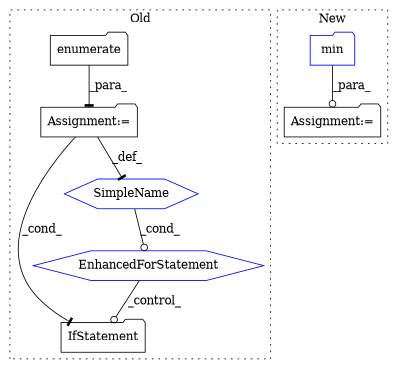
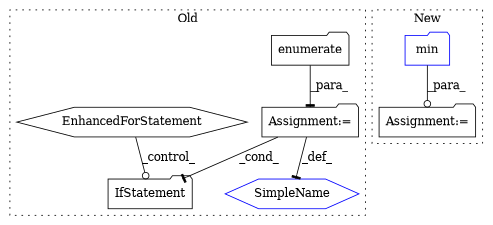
edge "SimpleName" -> "EnhancedForStatement": removed, label "_cond_"
node "EnhancedForStatement": color blue -> black
